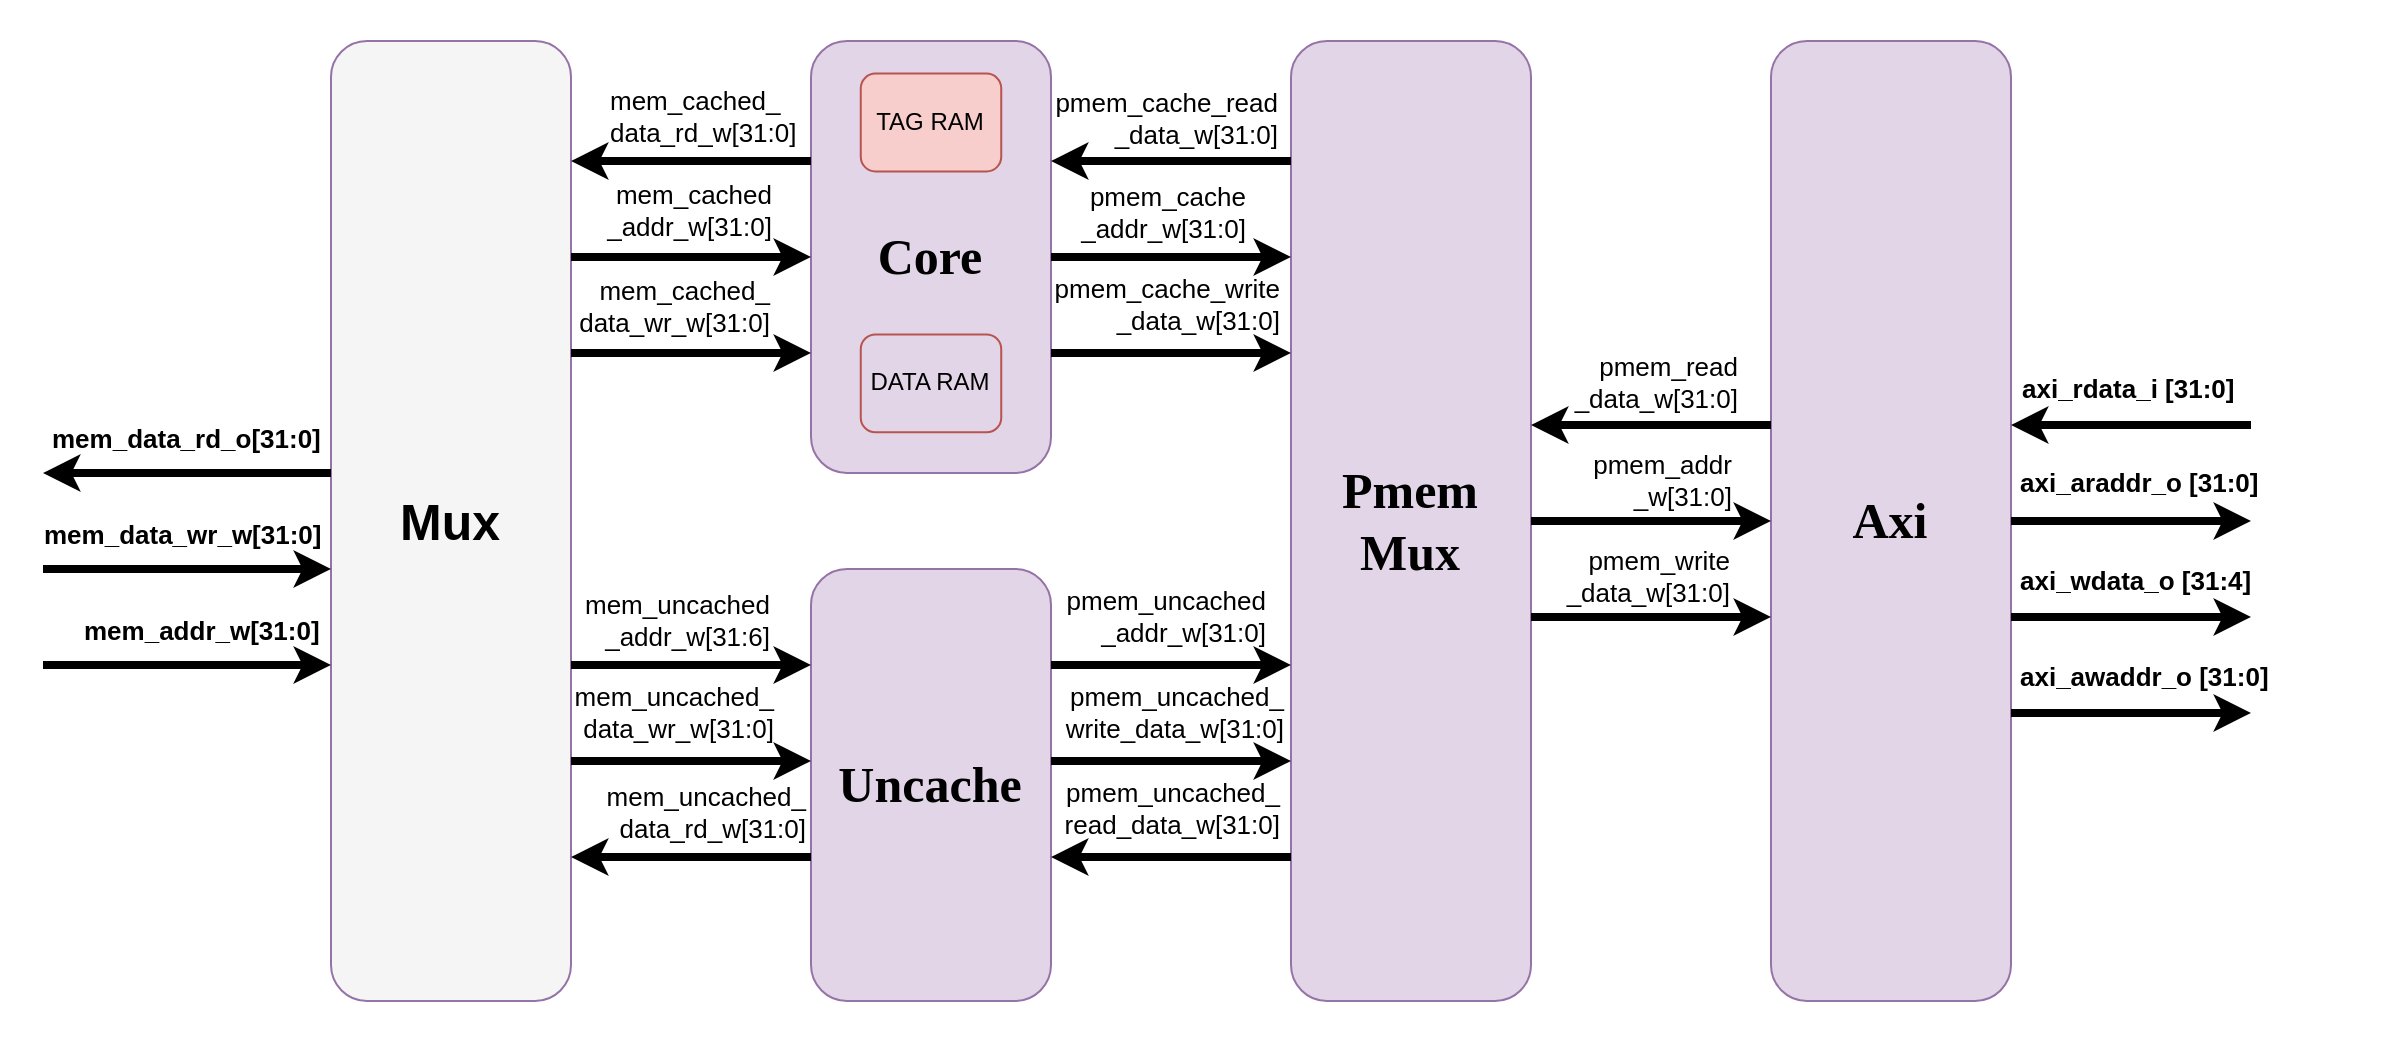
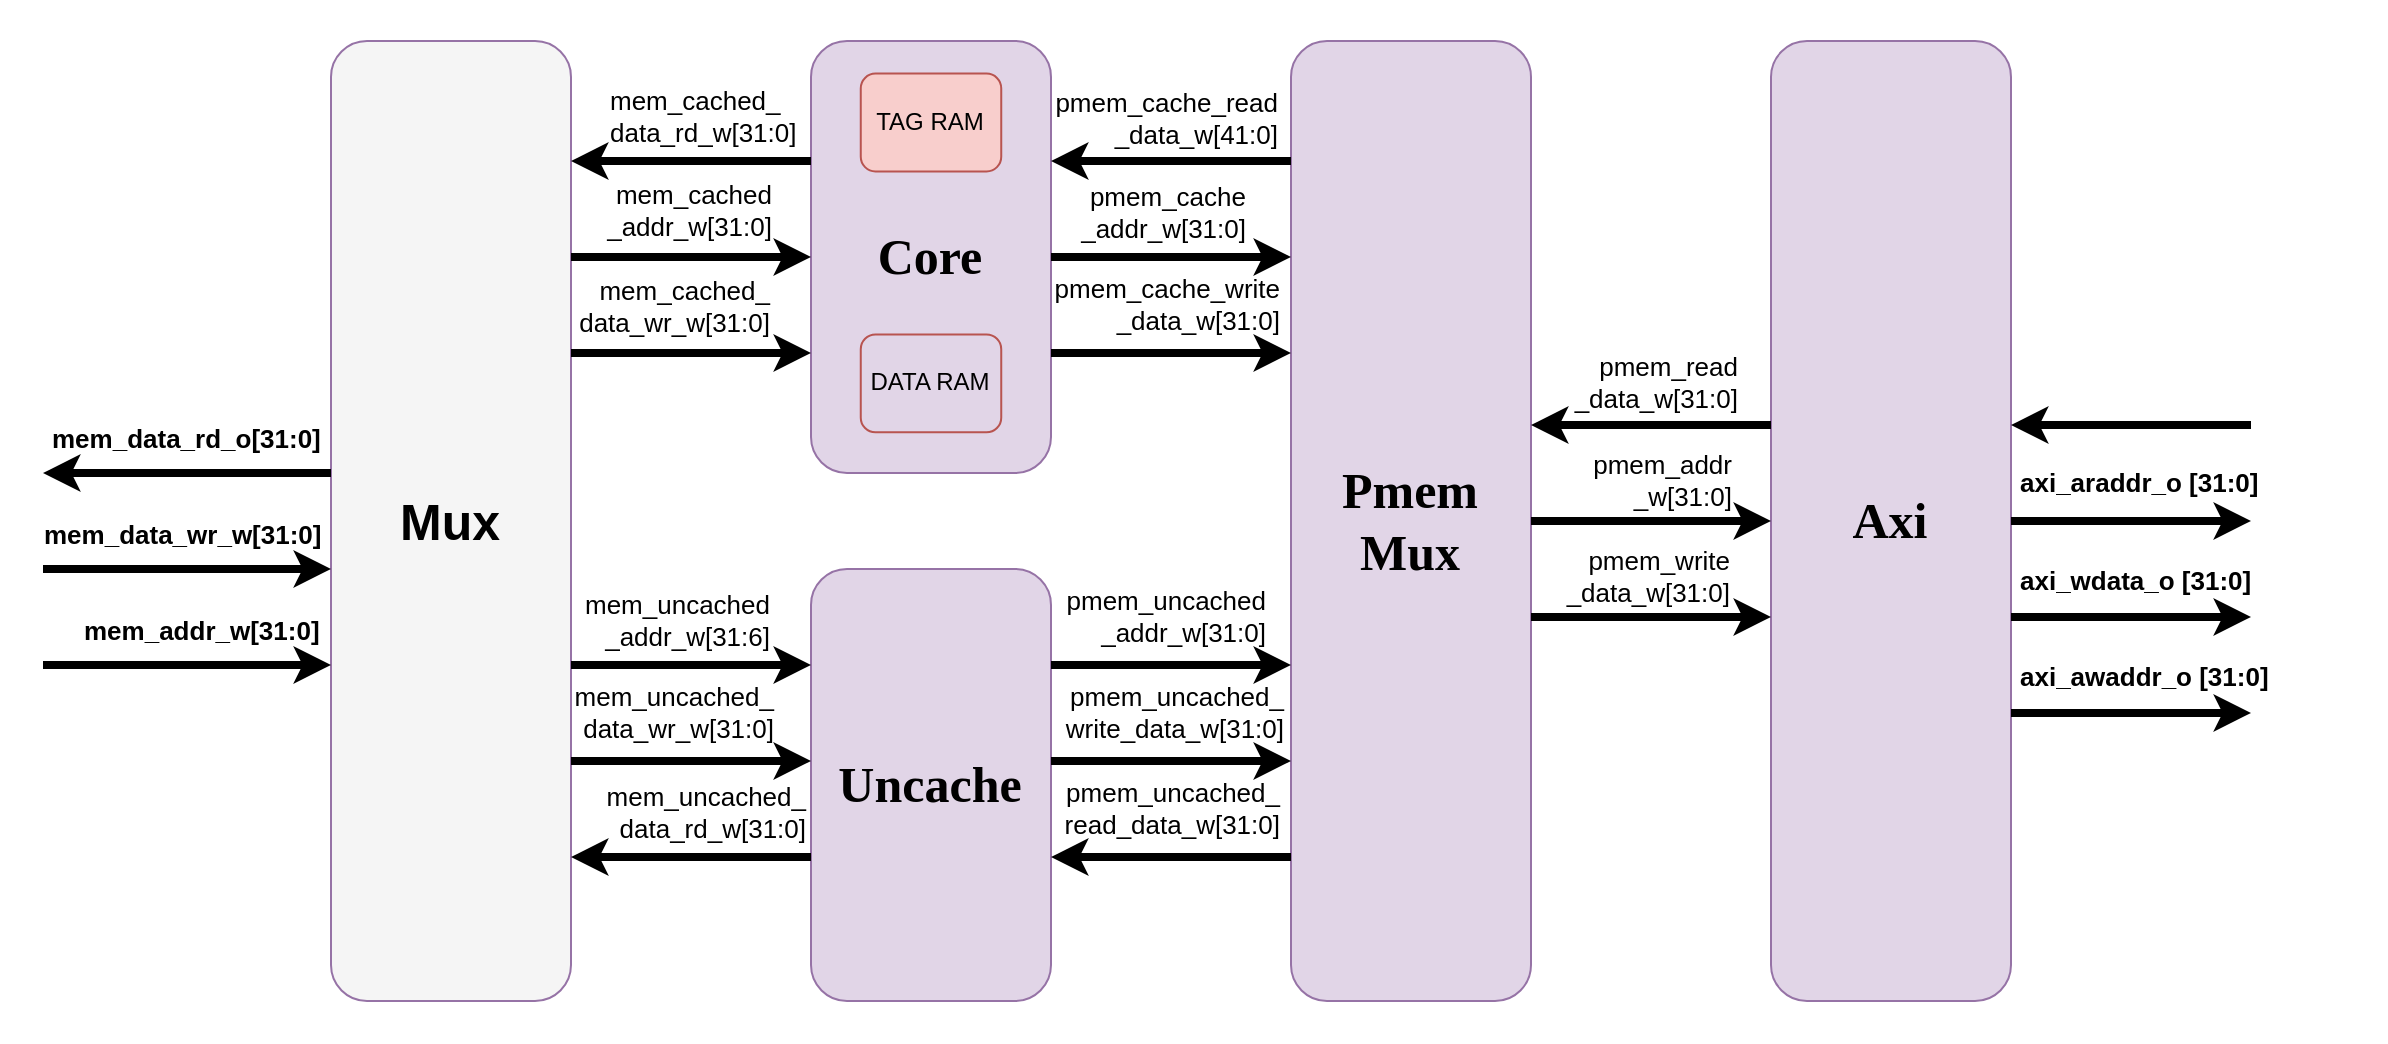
node "pmem_cache_read_data_w[31:0]": label "pmem_cache_read_data_w[31:0]" -> "pmem_cache_read_data_w[41:0]"
node "axi_rdata_i [31:0]": removed
node "axi_wdata_o [31:4]": label "axi_wdata_o [31:4]" -> "axi_wdata_o [31:0]"
